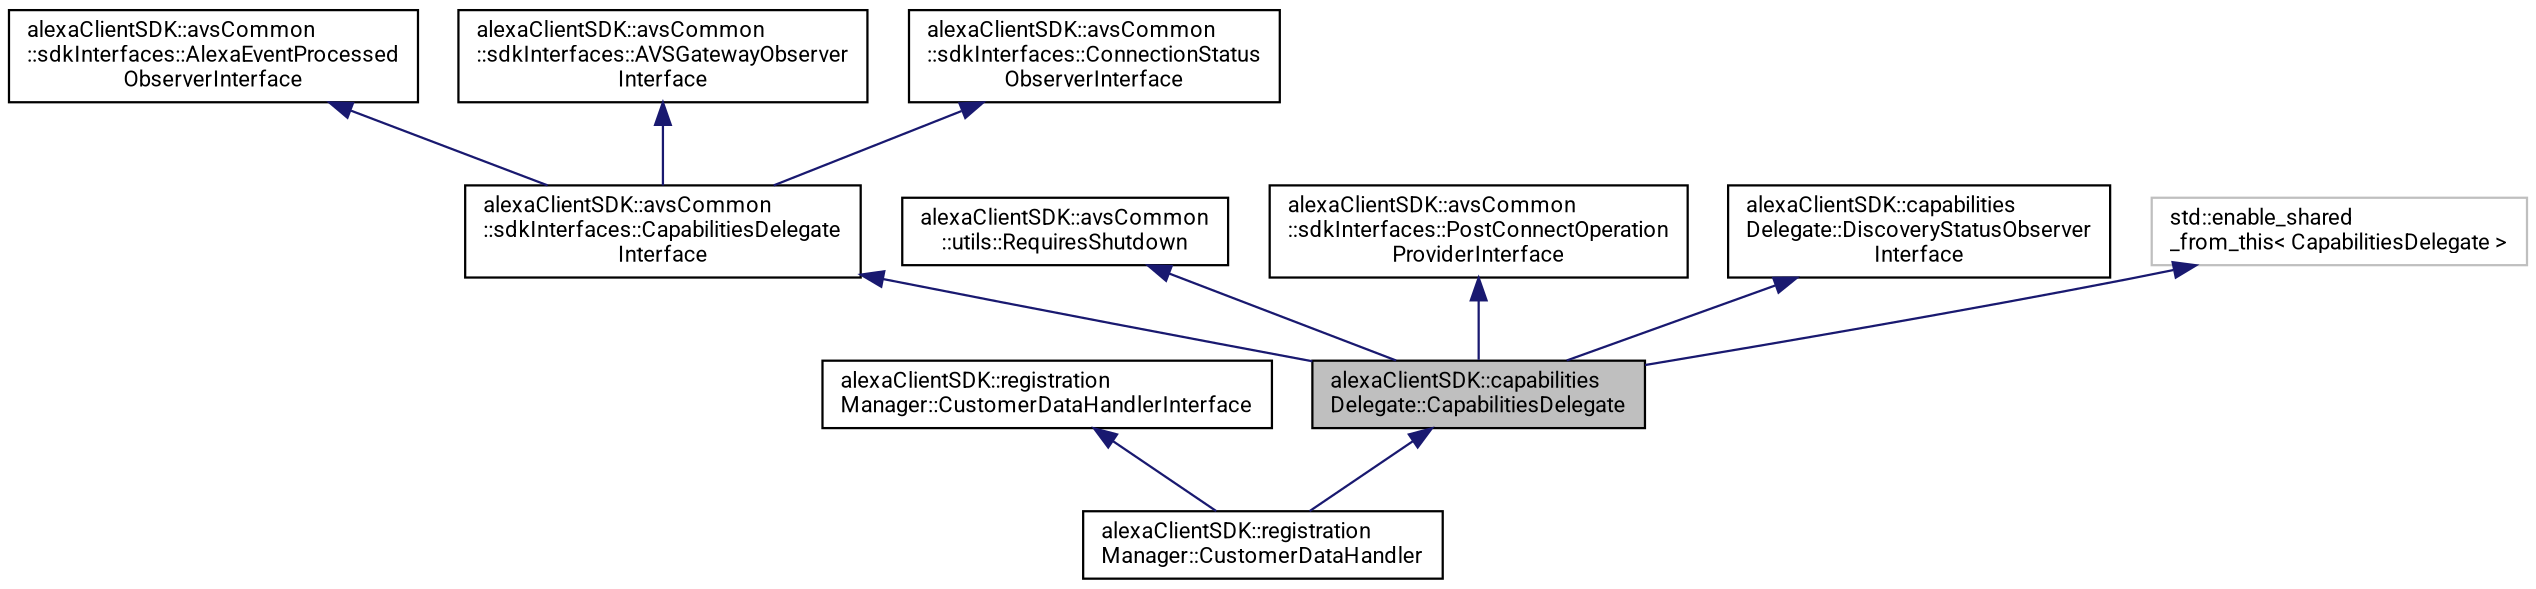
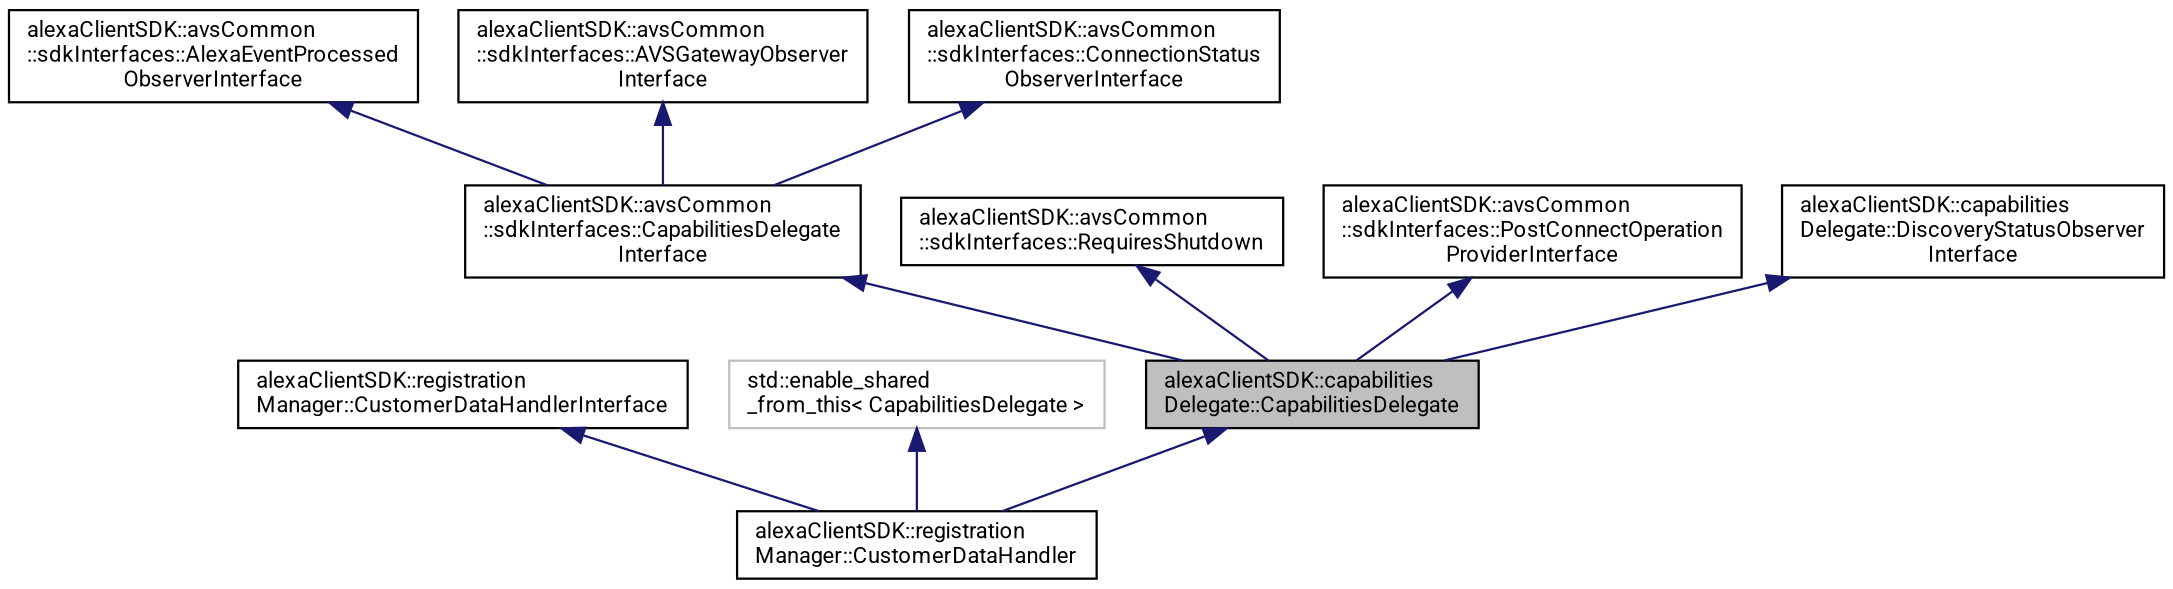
node "alexaClientSDK::avsCommon ::utils::RequiresShutdown": label "alexaClientSDK::avsCommon ::utils::RequiresShutdown" -> "alexaClientSDK::avsCommon ::sdkInterfaces::RequiresShutdown"
edge "alexaClientSDK::capabilities Delegate::CapabilitiesDelegate" -> "std::enable_shared _from_this< CapabilitiesDelegate >": now "alexaClientSDK::registration Manager::CustomerDataHandler" -> "std::enable_shared _from_this< CapabilitiesDelegate >"
